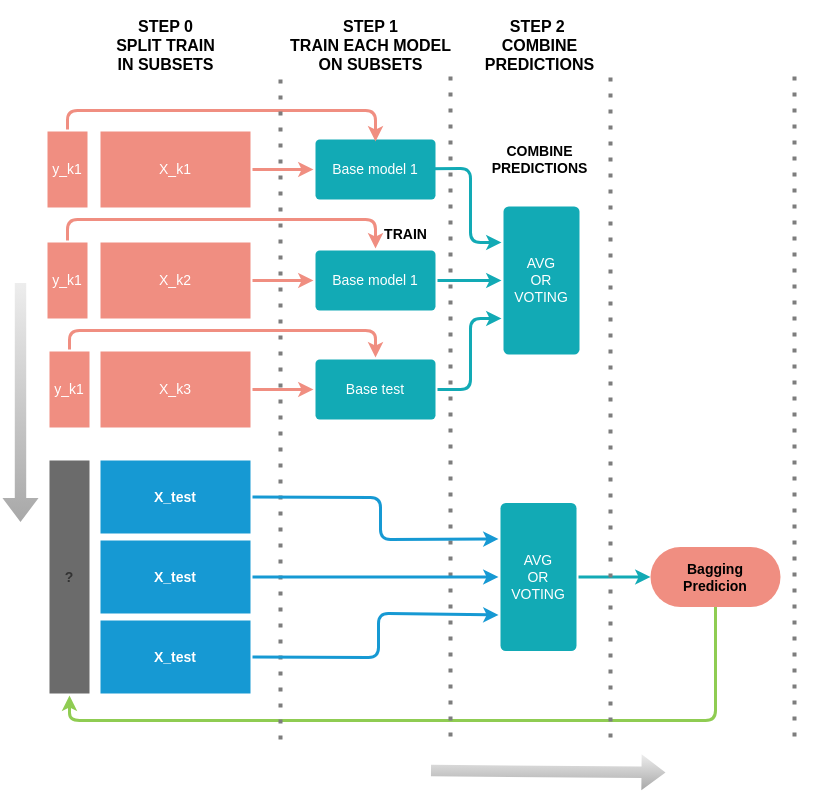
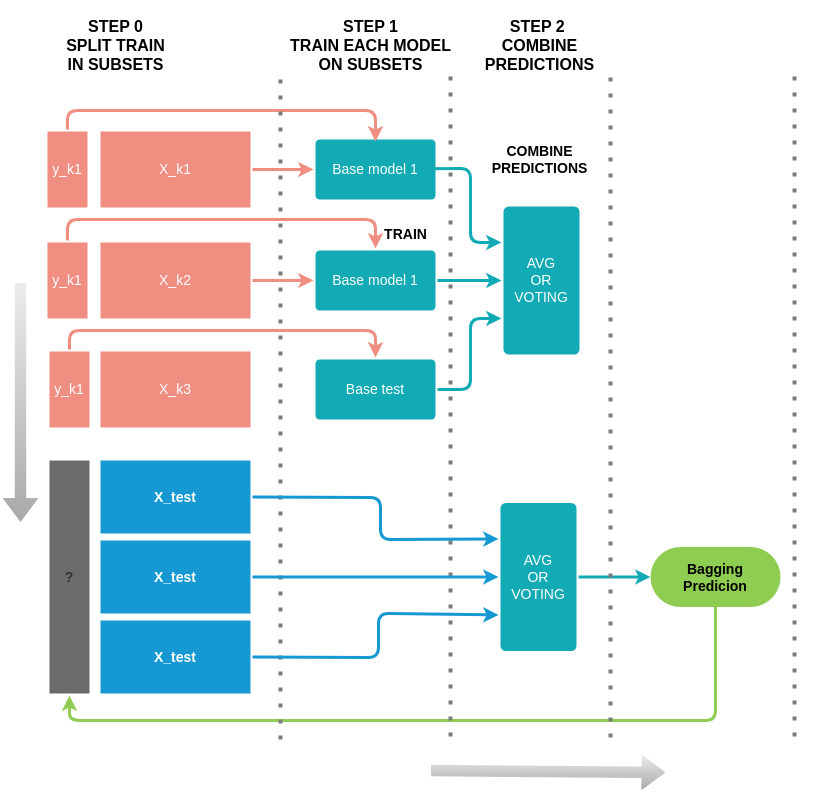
node "STEP 0 SPLIT TRAIN IN SUBSETS": moved (166, 46) -> (116, 46)
edge "X_k3" -> "Base test": removed
node "Bagging Predicion": fillcolor #f08e81 -> #8fcc52
